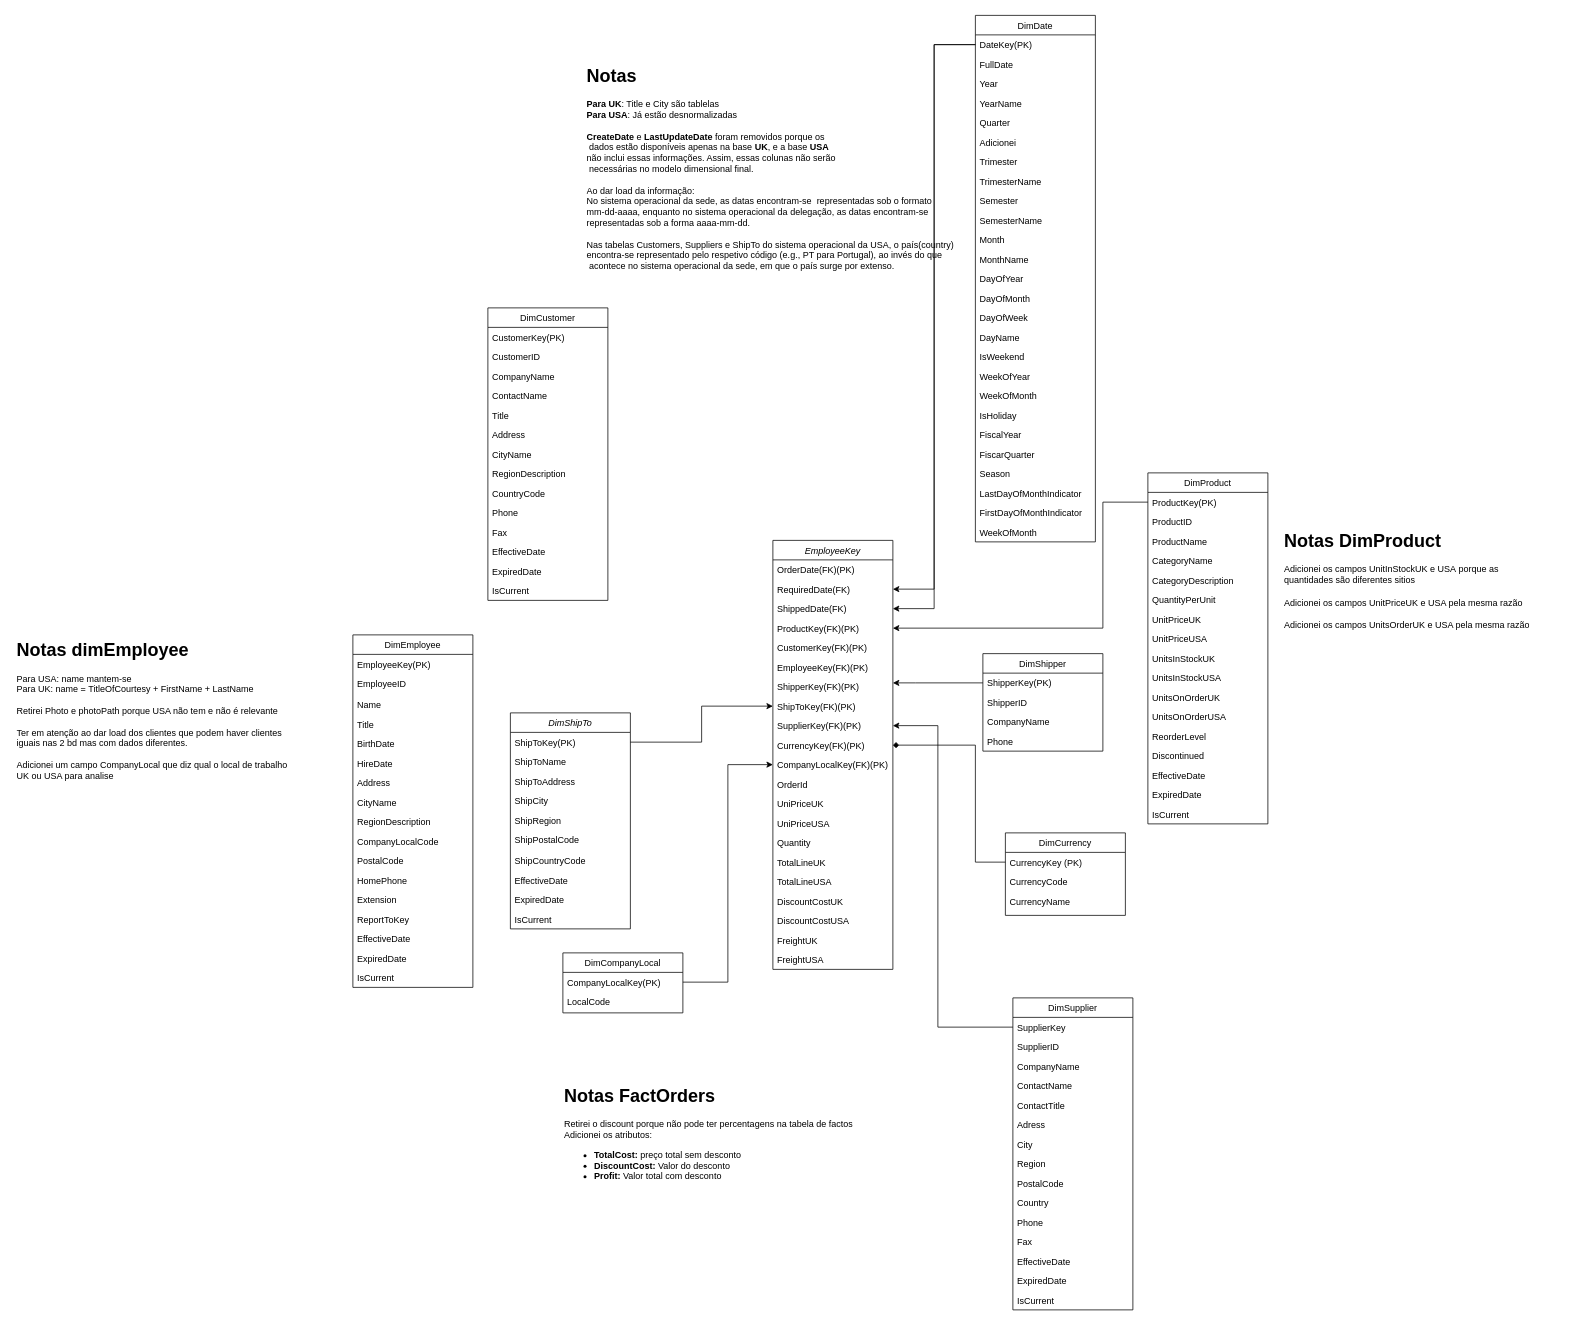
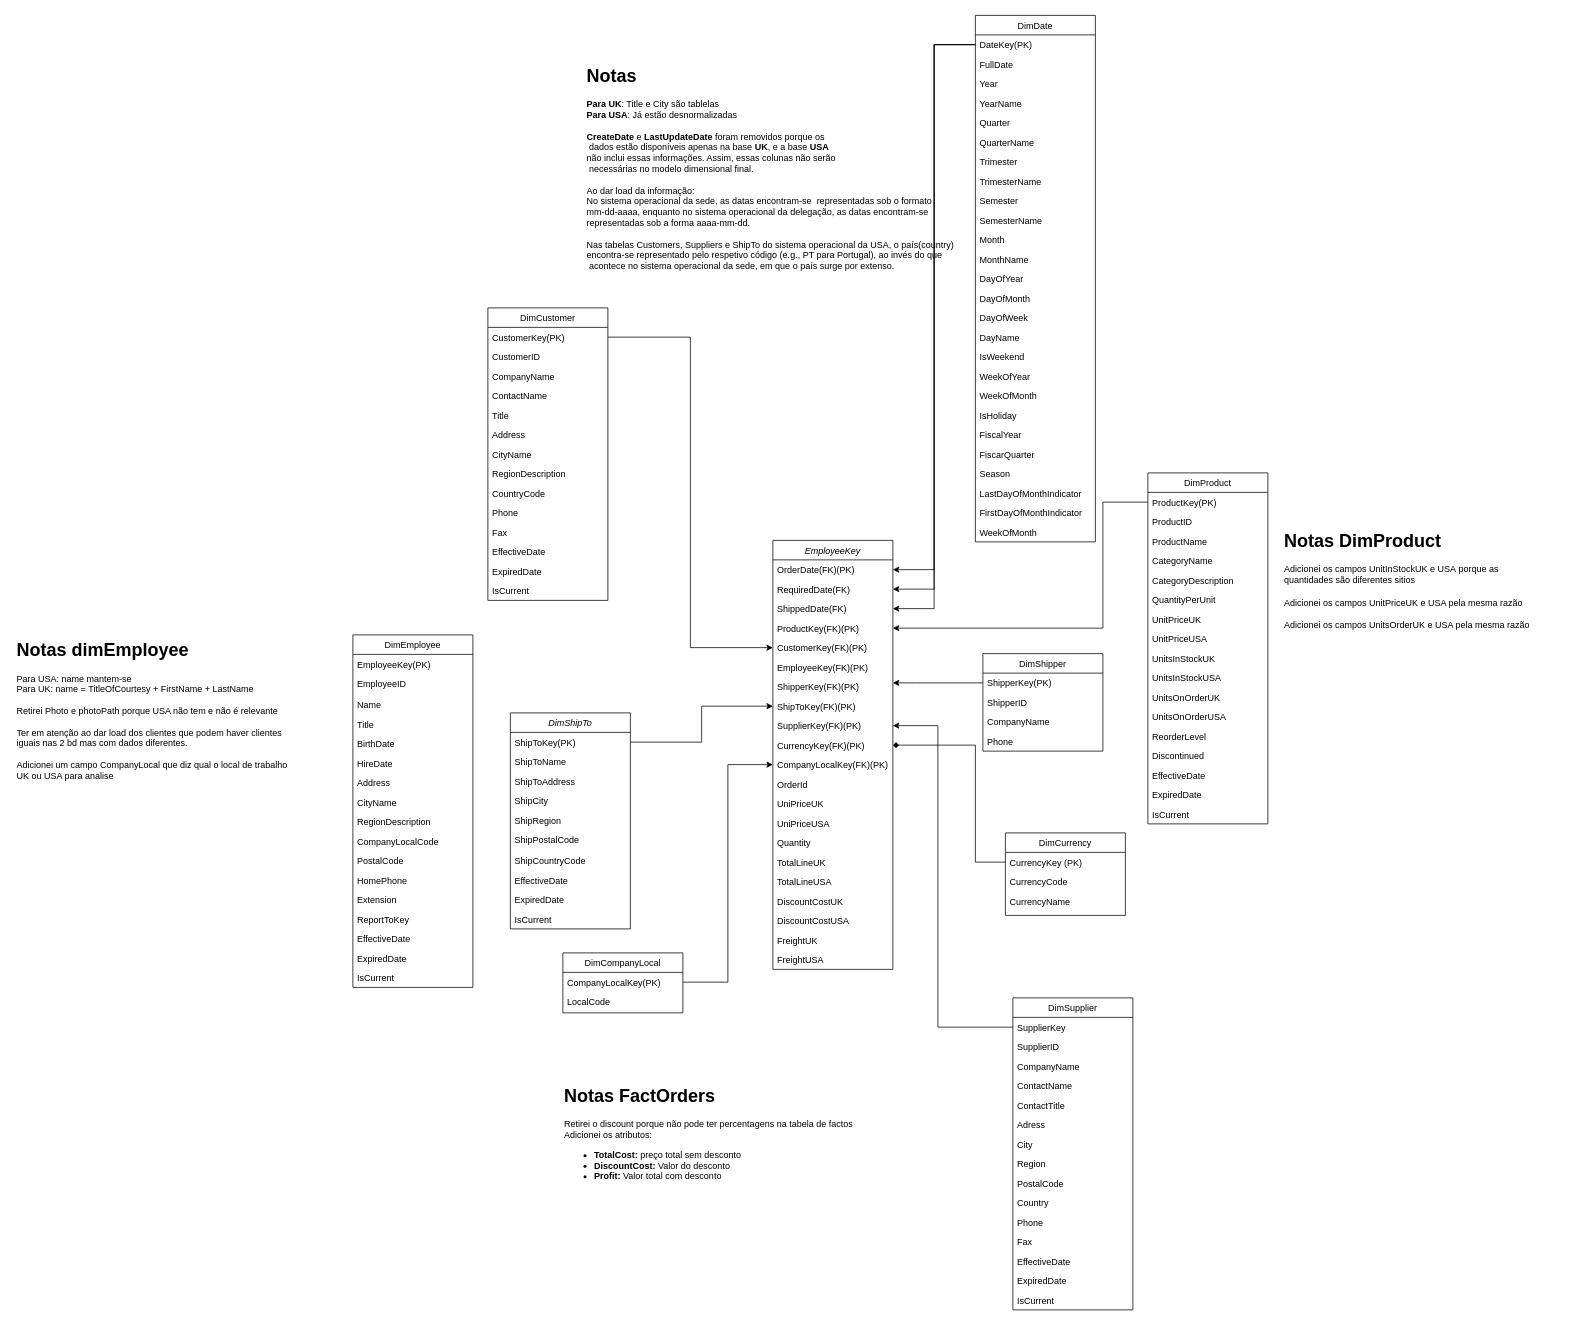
node "Adicionei": label "Adicionei" -> "QuarterName"
edge "CustomerKey(PK)" -> "CustomerKey(FK)(PK)": added
edge "DateKey(PK)" -> "OrderDate(FK)(PK)": added
